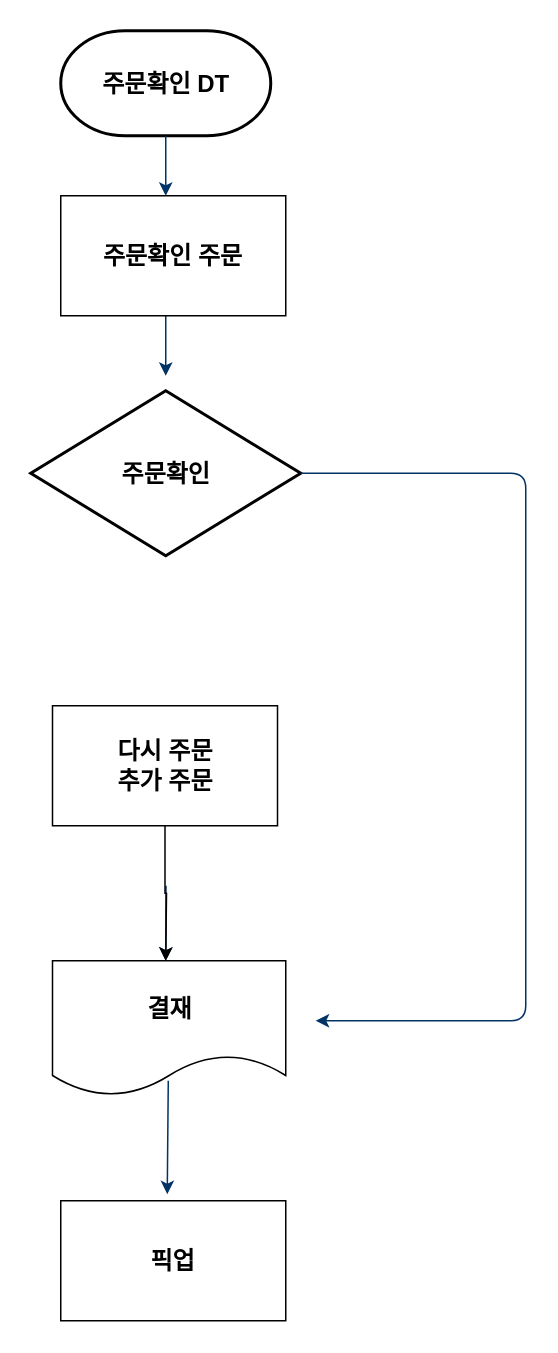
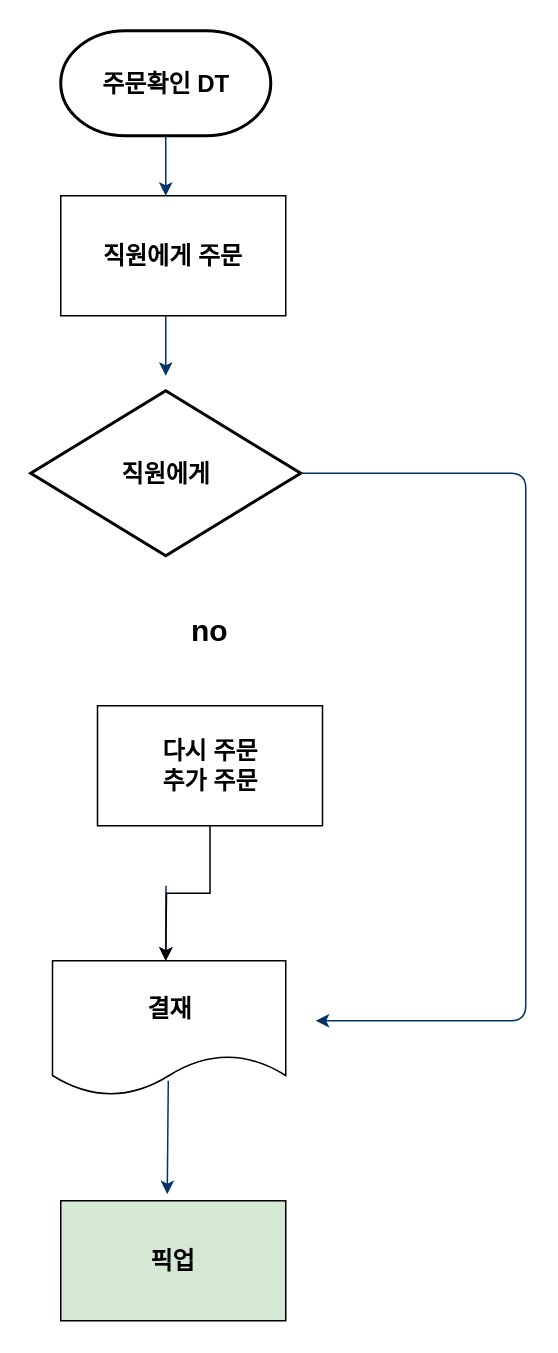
node "주문확인 주문": label "주문확인 주문" -> "직원에게 주문"
node "주문확인": label "주문확인" -> "직원에게"
node "no": added
node "다시 주문 추가 주문": moved (165, 766) -> (210, 766)
node "픽업": fillcolor #ffffff -> #d5e8d4
